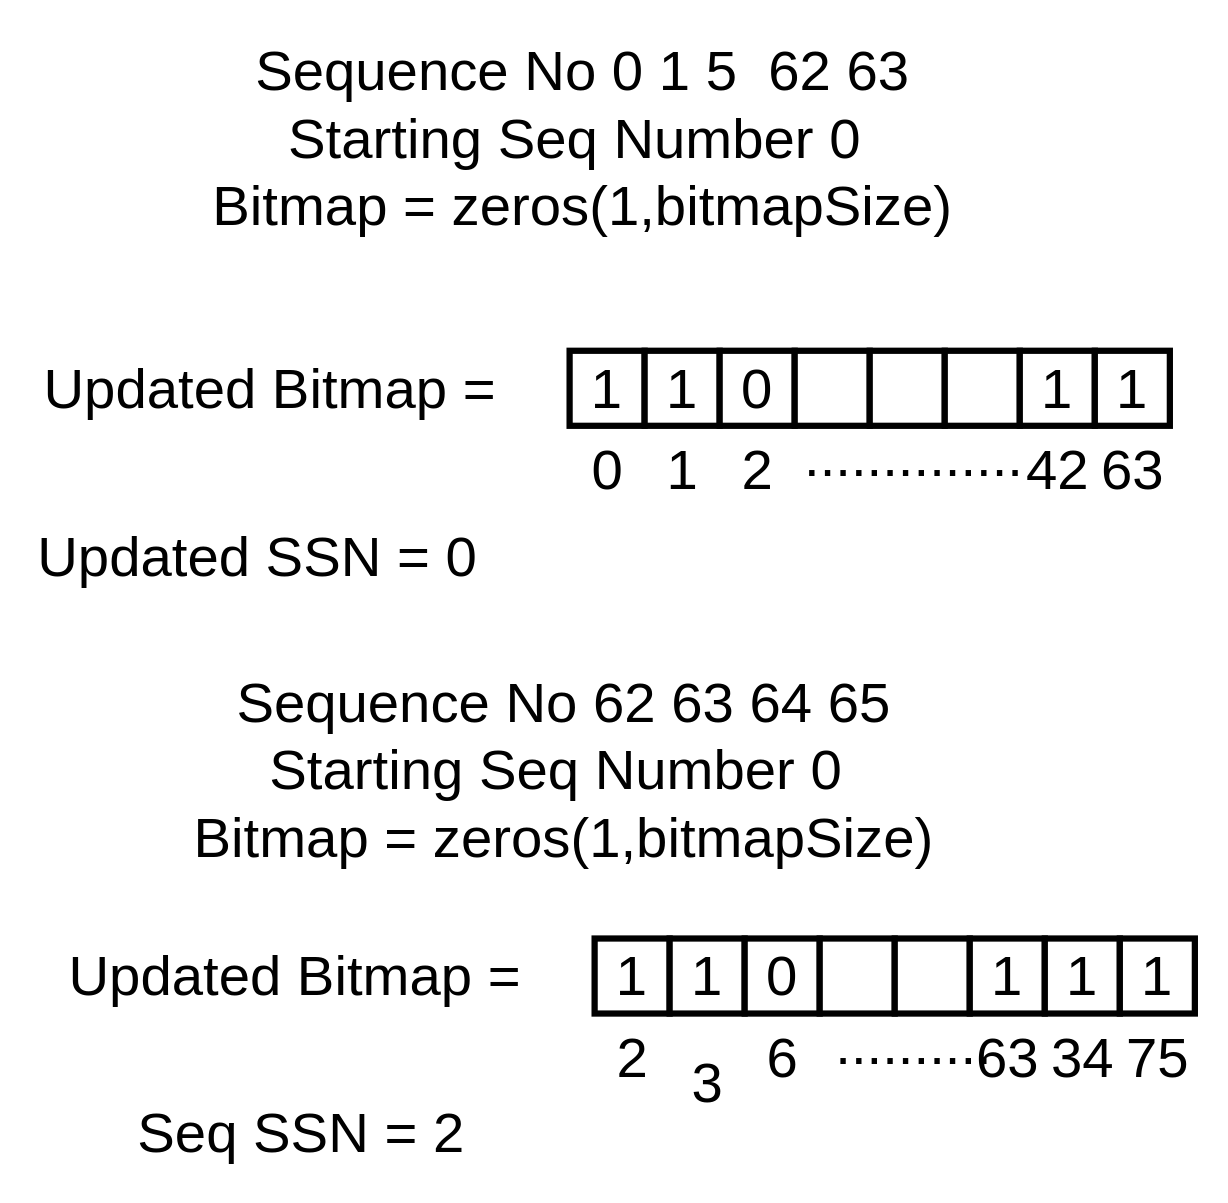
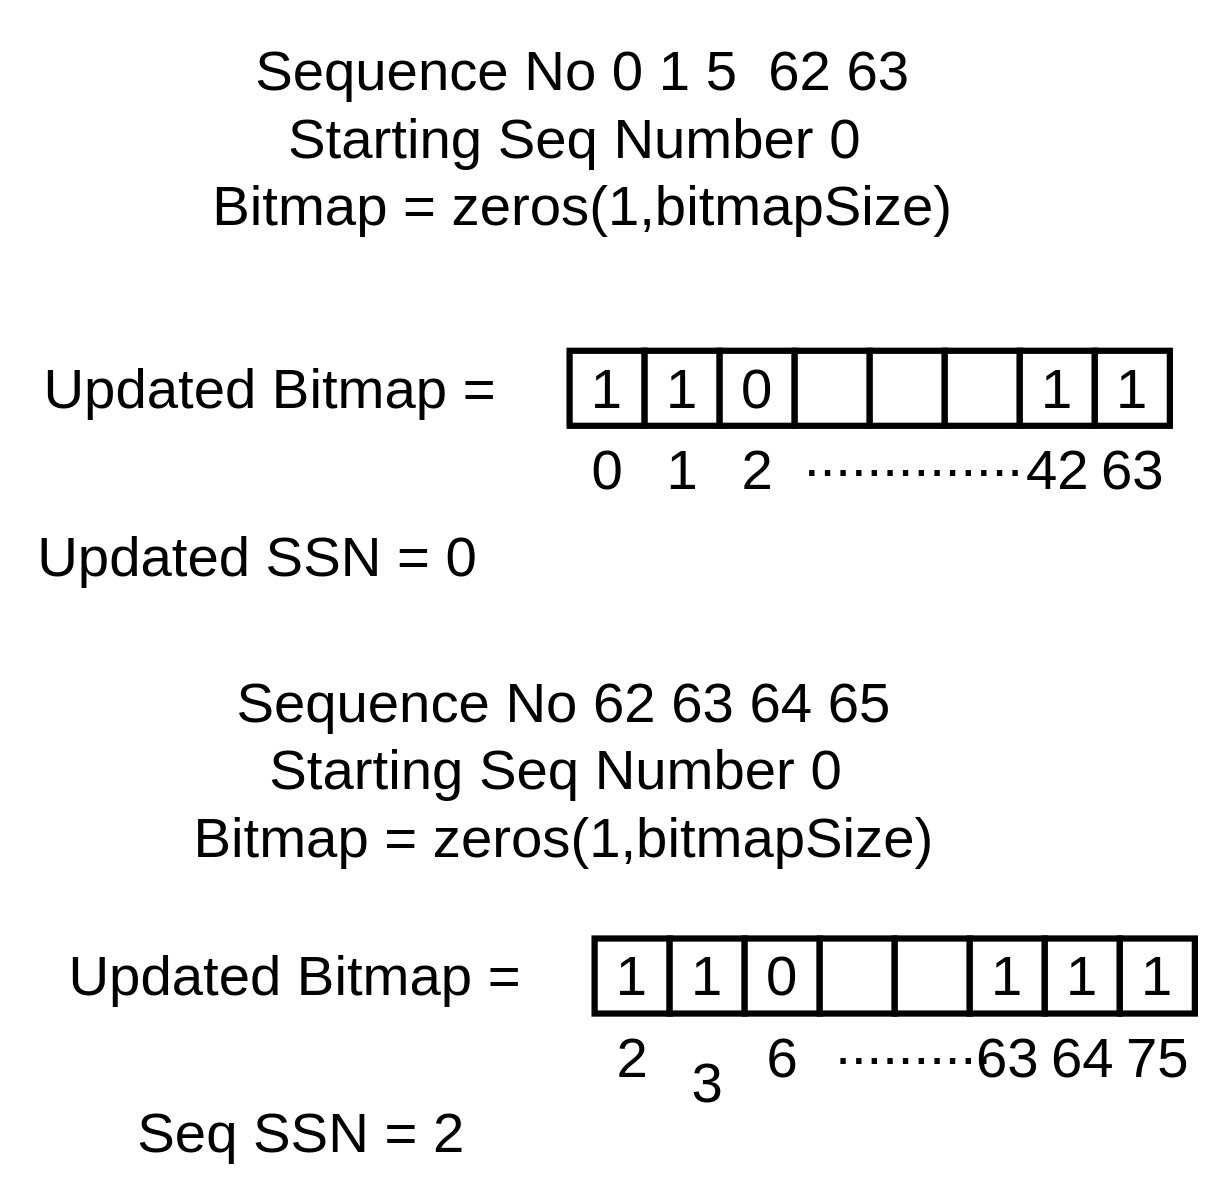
node "34": label "34" -> "64"
